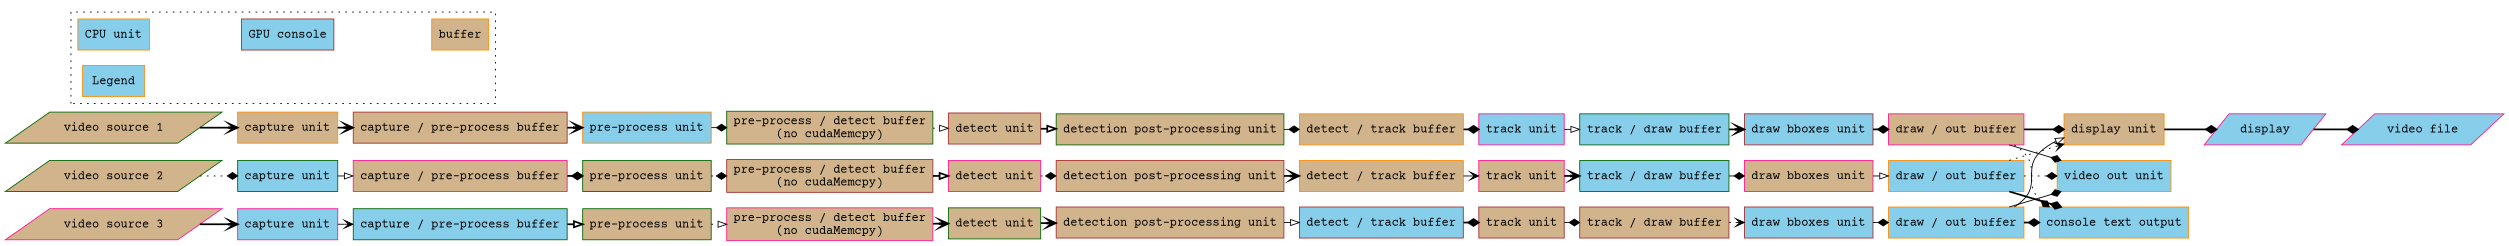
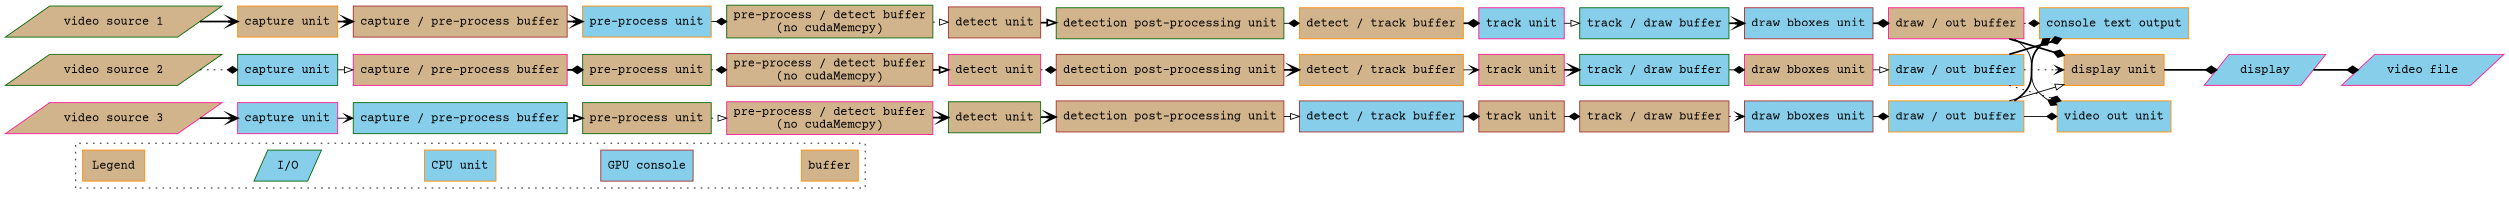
node "Legend": fillcolor skyblue -> tan
node "I/O": added
